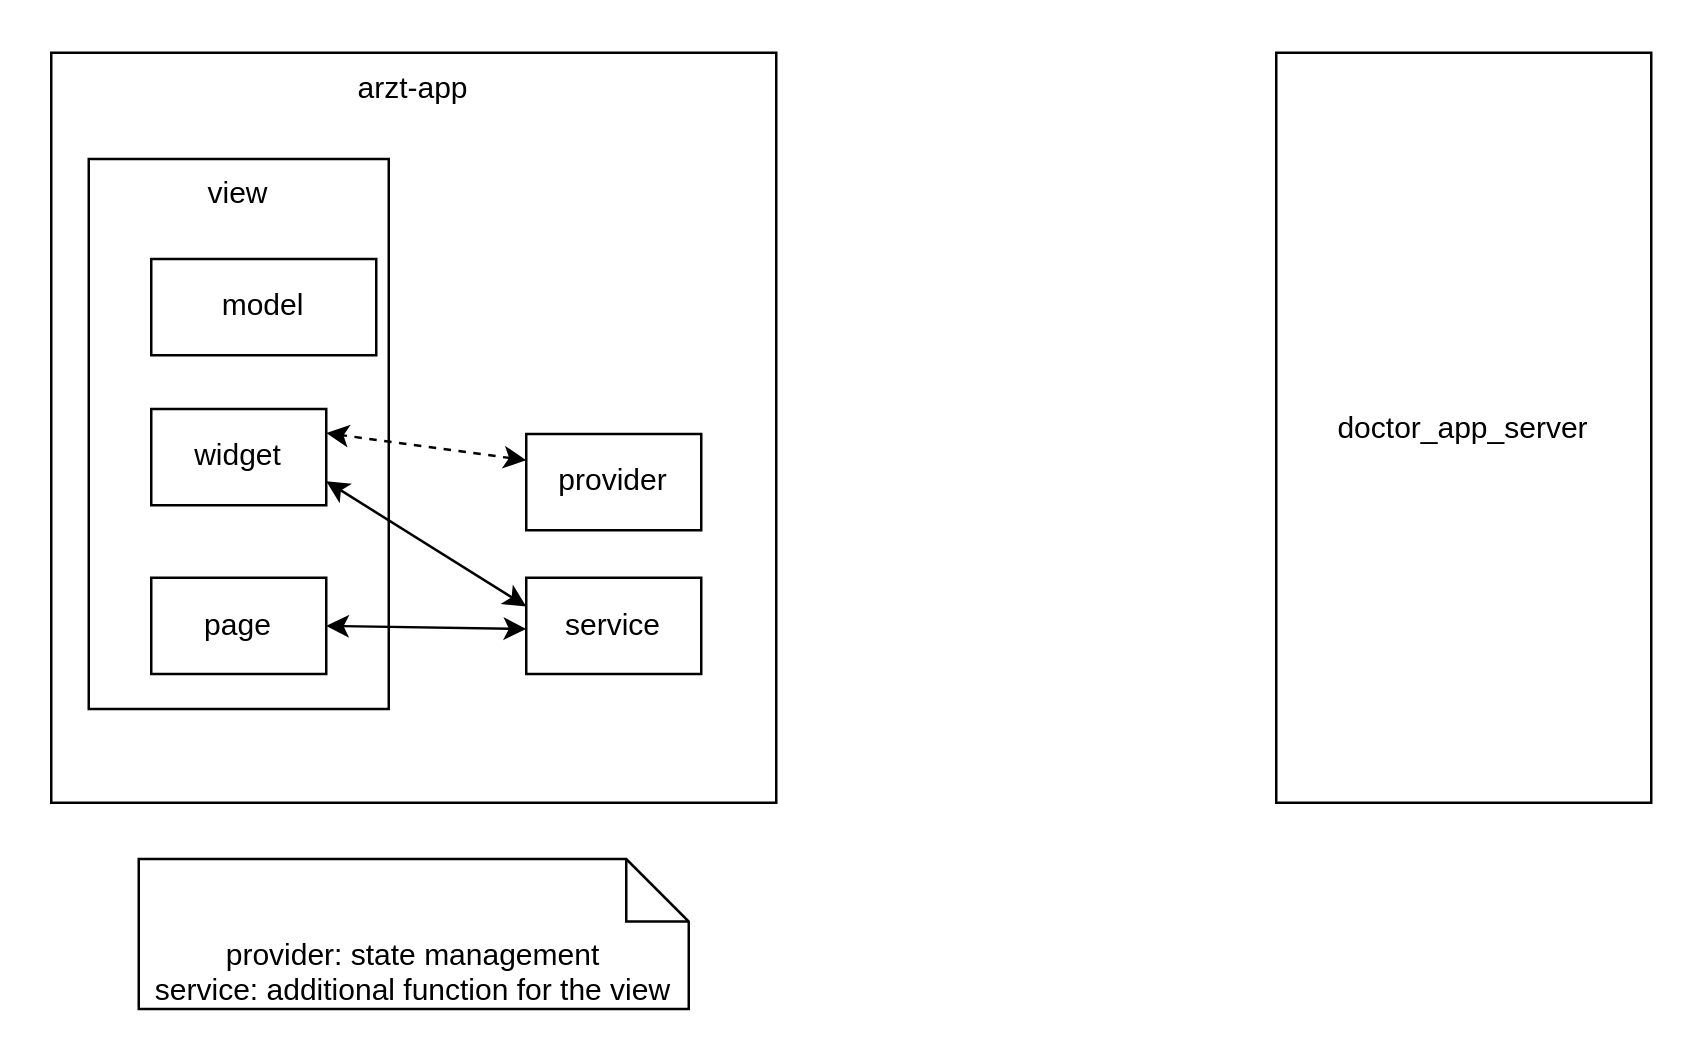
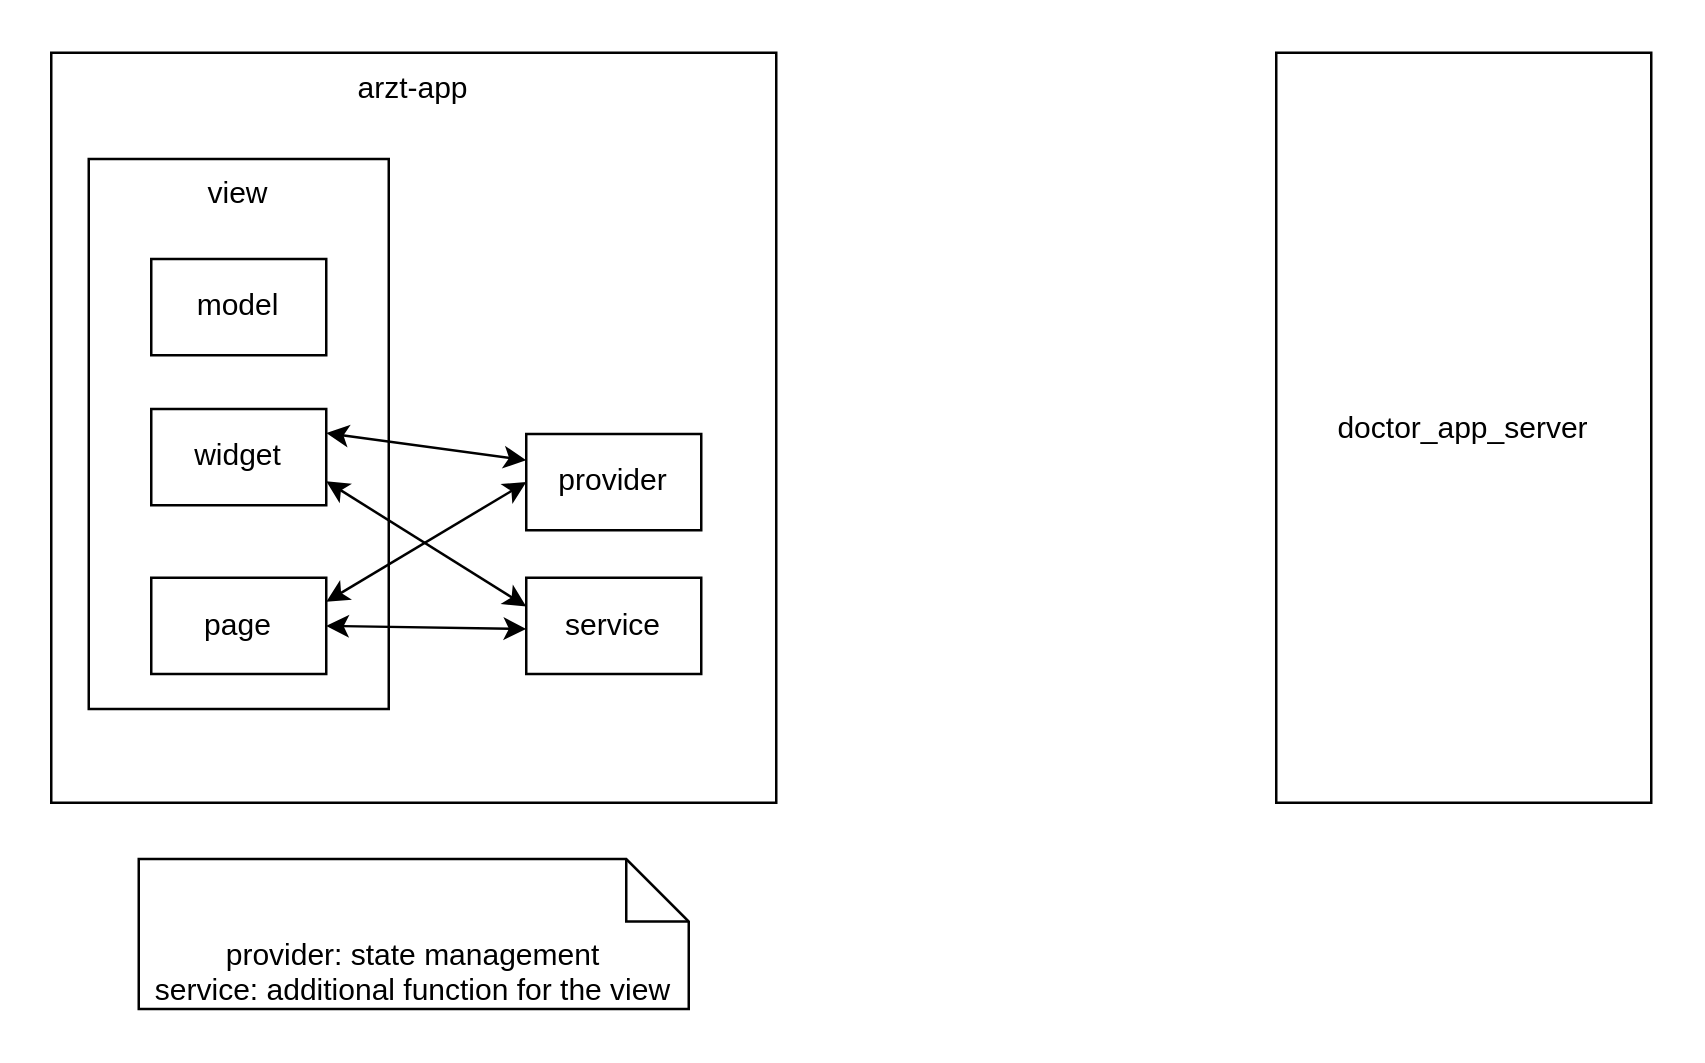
node "model": size 225x96 -> 175x96
edge "widget" -- "provider": style dashed -> solid
edge "provider" -- "page": added
